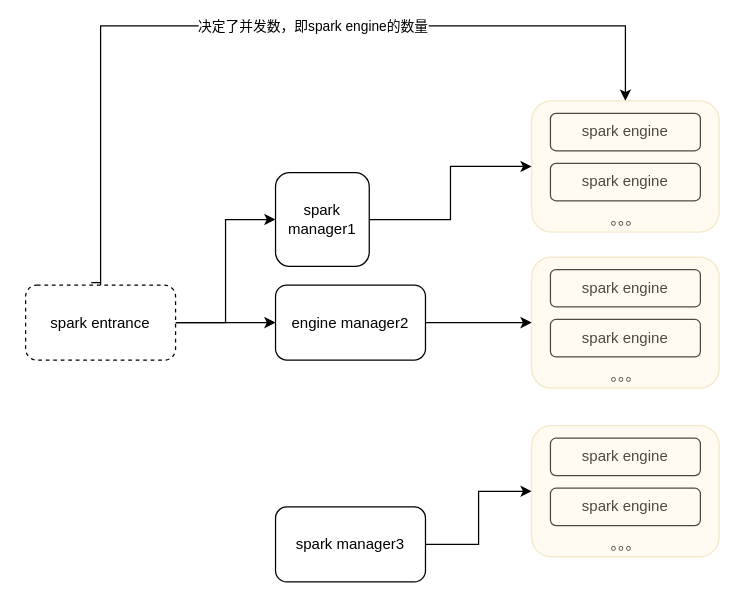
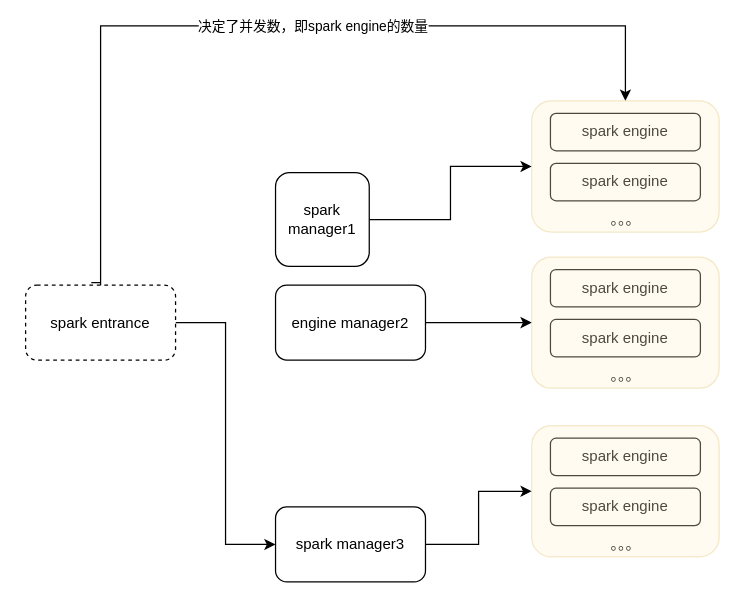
edge "spark entrance" -> "spark manager1": removed
edge "spark entrance" -> "engine manager2": removed
edge "spark entrance" -> "spark manager3": added
